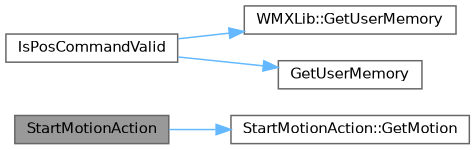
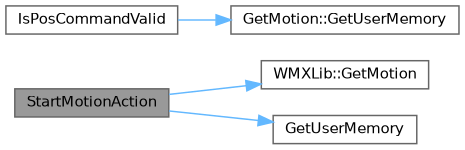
node "WMXLib::GetUserMemory": label "WMXLib::GetUserMemory" -> "GetMotion::GetUserMemory"
edge "IsPosCommandValid" -> "GetUserMemory": now "StartMotionAction" -> "GetUserMemory"
node "StartMotionAction::GetMotion": label "StartMotionAction::GetMotion" -> "WMXLib::GetMotion"
